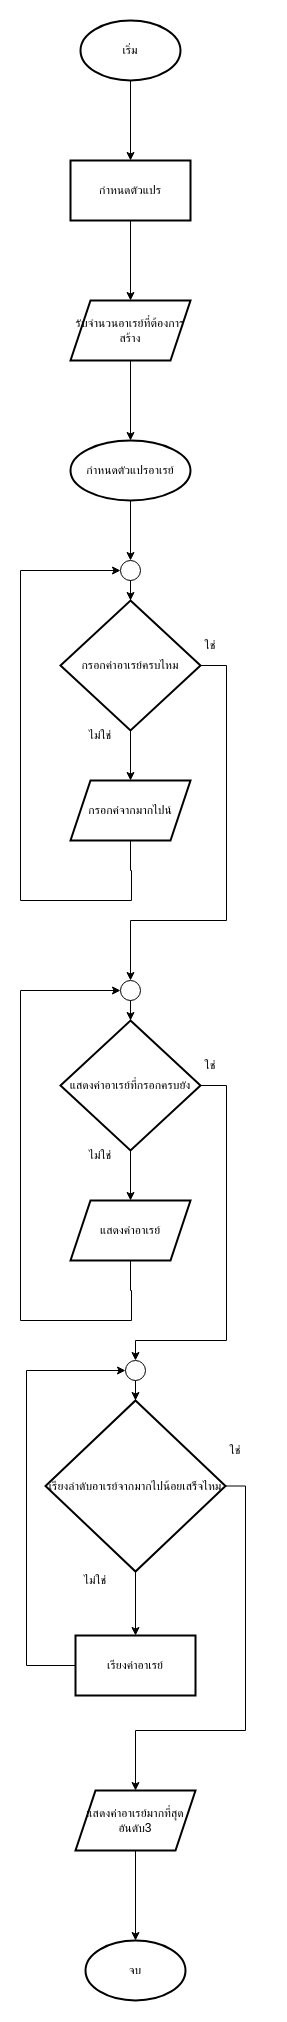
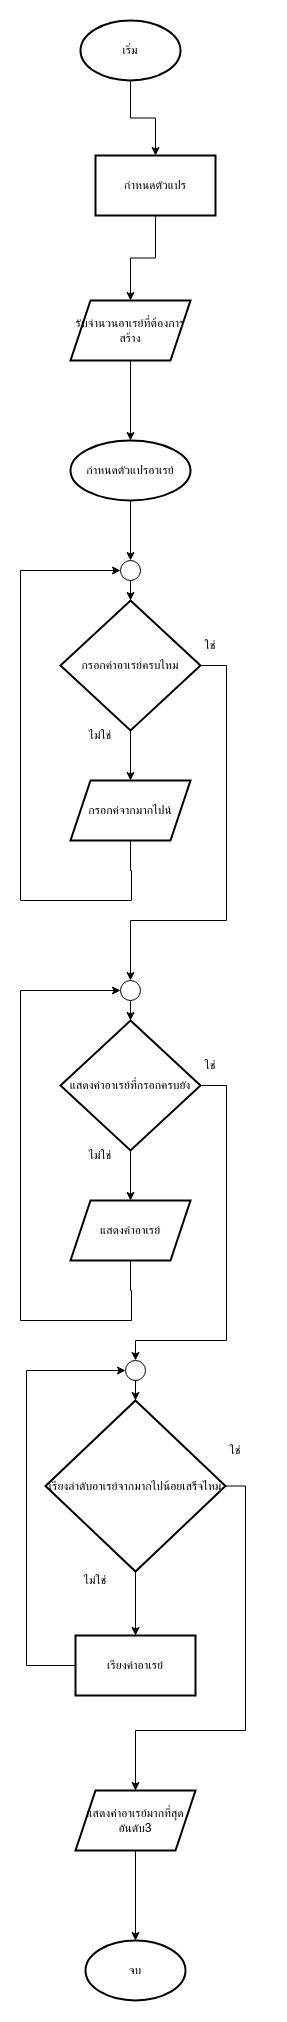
node "กำหนดตัวแปร": moved (131, 191) -> (156, 186)
